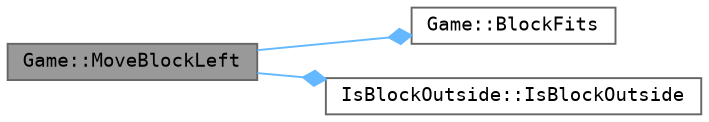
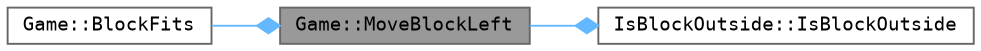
edge "Game::MoveBlockLeft" -> "Game::BlockFits": reversed
